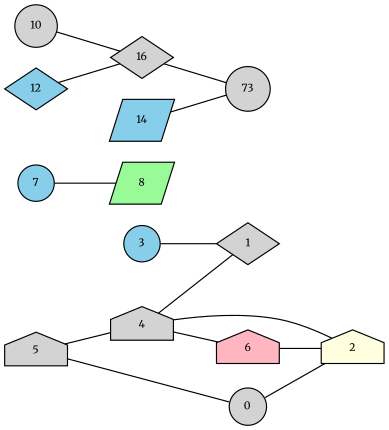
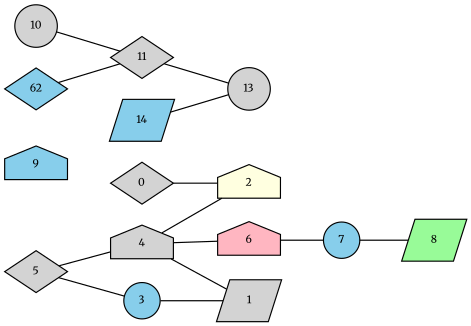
node "16": label "16" -> "11"
node "12": label "12" -> "62"
node "73": label "73" -> "13"
node "9": added
node "1": shape diamond -> parallelogram
edge "6" -- "2": now "6" -- "7"
node "5": shape house -> diamond
edge "5" -- "0": now "5" -- "3"
node "0": shape circle -> diamond
